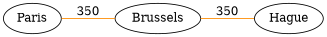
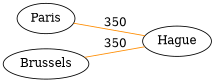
edge "Paris" -- "Brussels": now "Paris" -- "Hague"
